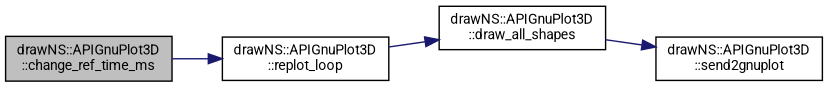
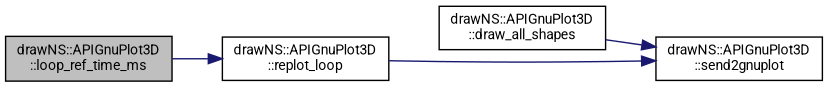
edge "drawNS::APIGnuPlot3D ::replot_loop" -> "drawNS::APIGnuPlot3D ::draw_all_shapes": now "drawNS::APIGnuPlot3D ::replot_loop" -> "drawNS::APIGnuPlot3D ::send2gnuplot"
node "drawNS::APIGnuPlot3D ::change_ref_time_ms": label "drawNS::APIGnuPlot3D ::change_ref_time_ms" -> "drawNS::APIGnuPlot3D ::loop_ref_time_ms"
